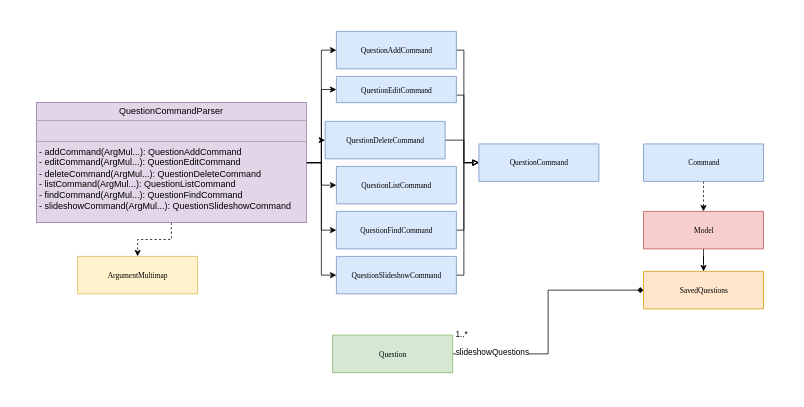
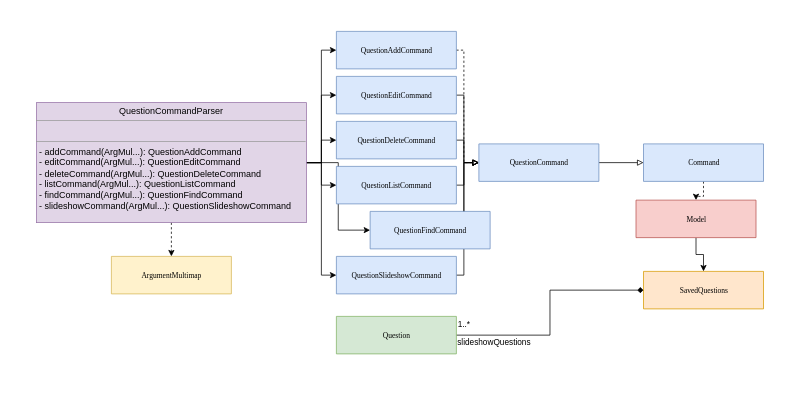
edge "QuestionAddCommand" -> "QuestionCommand": style solid -> dashed
node "QuestionEditCommand": size 120x26 -> 120x38
node "QuestionDeleteCommand": moved (385, 140) -> (396, 140)
edge "QuestionCommand" -> "Command": added
edge "QuestionListCommand" -> "QuestionCommand": added
node "QuestionFindCommand": moved (396, 230) -> (430, 230)
node "Model": moved (704, 230) -> (696, 219)
node "ArgumentMultimap": moved (138, 275) -> (171, 275)
node "Question": moved (393, 354) -> (396, 335)
